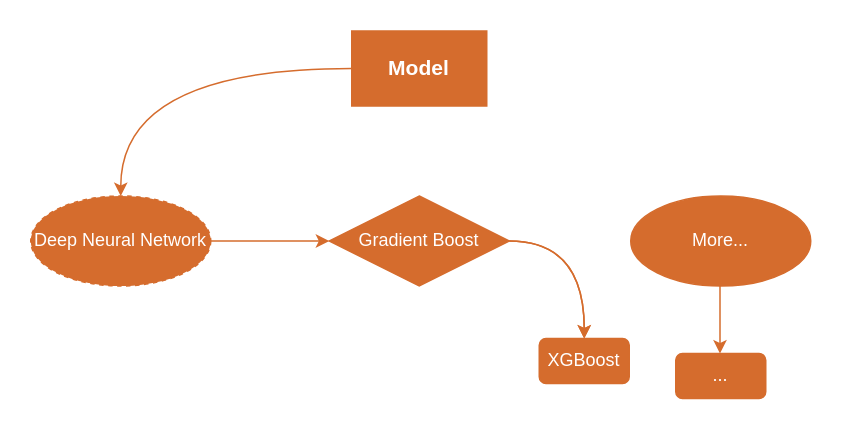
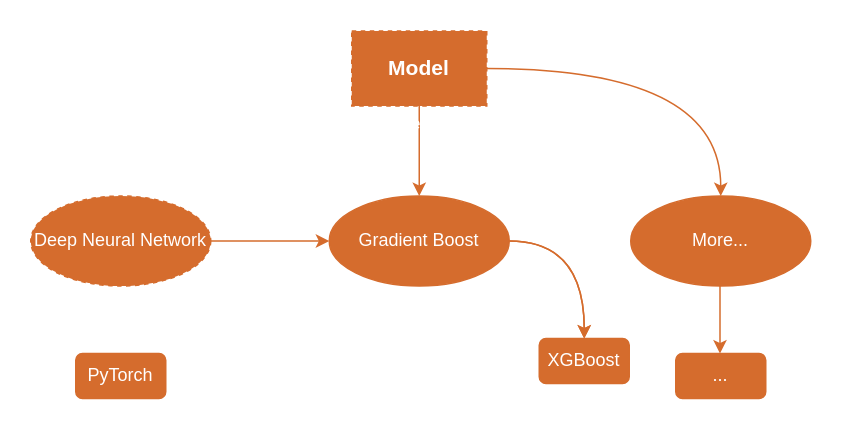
node "Model": style solid -> dashed
edge "Model" -> "Deep Neural Network": removed
edge "Model" -> "More...": added
edge "Model" -> "Gradient Boost": added, label "Based on"
node "Gradient Boost": shape diamond -> ellipse
node "PyTorch": added
